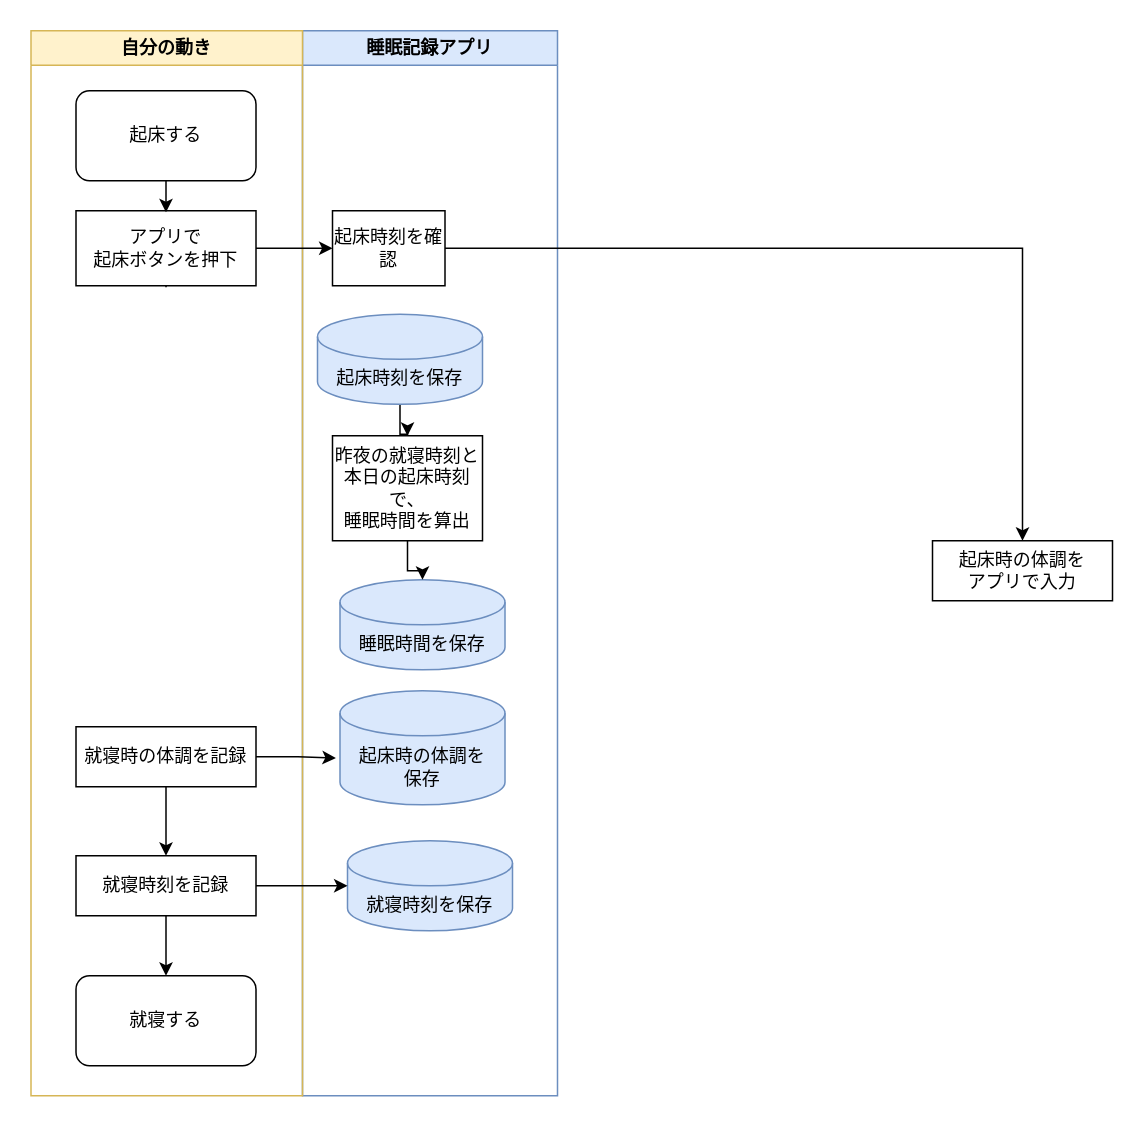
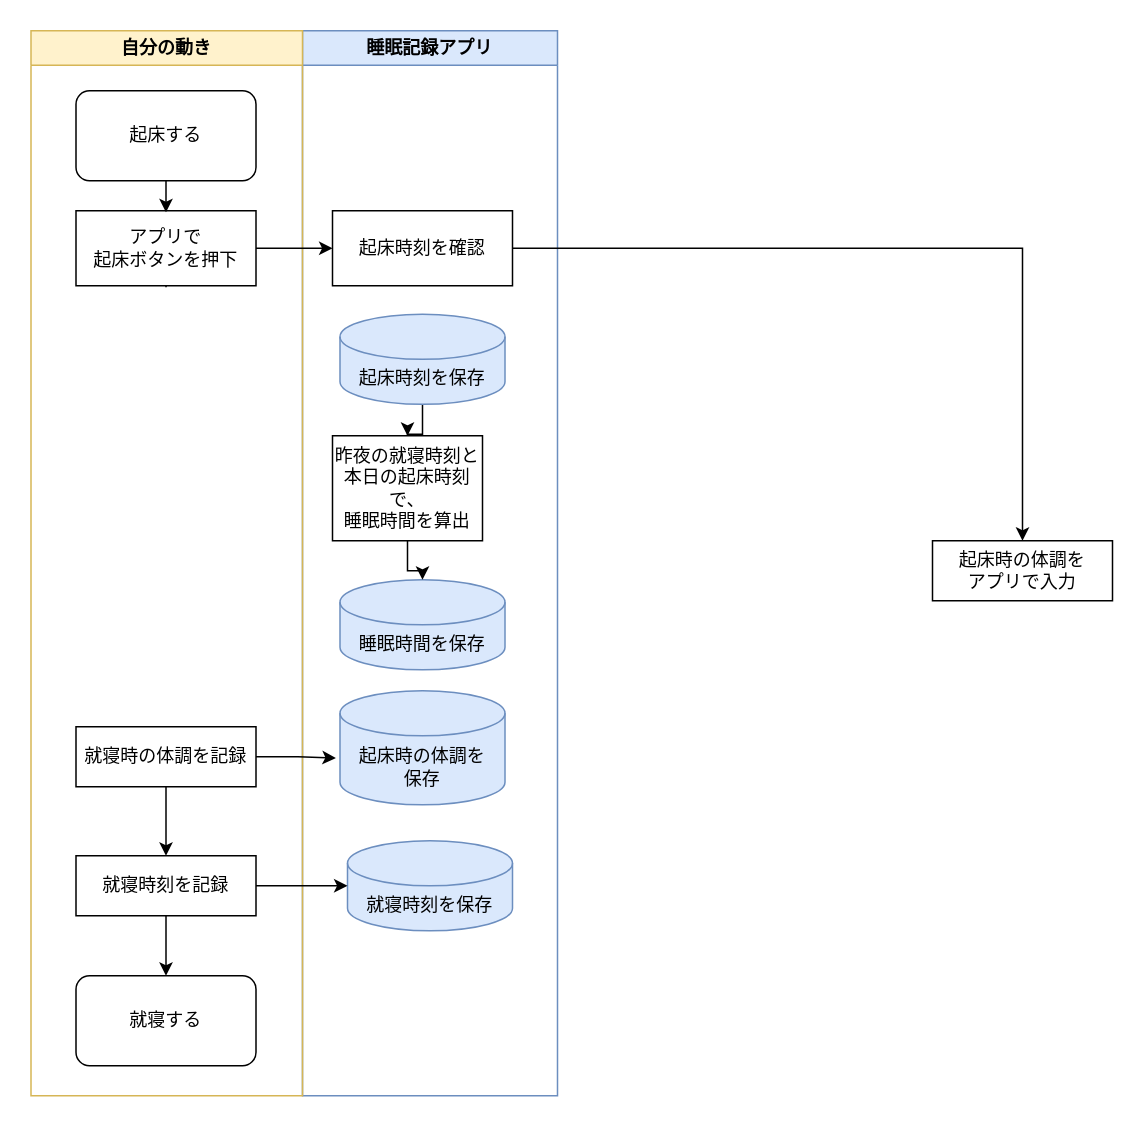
node "起床時刻を確認": size 113x75 -> 180x75
node "起床時刻を保存": moved (400, 359) -> (422, 359)
